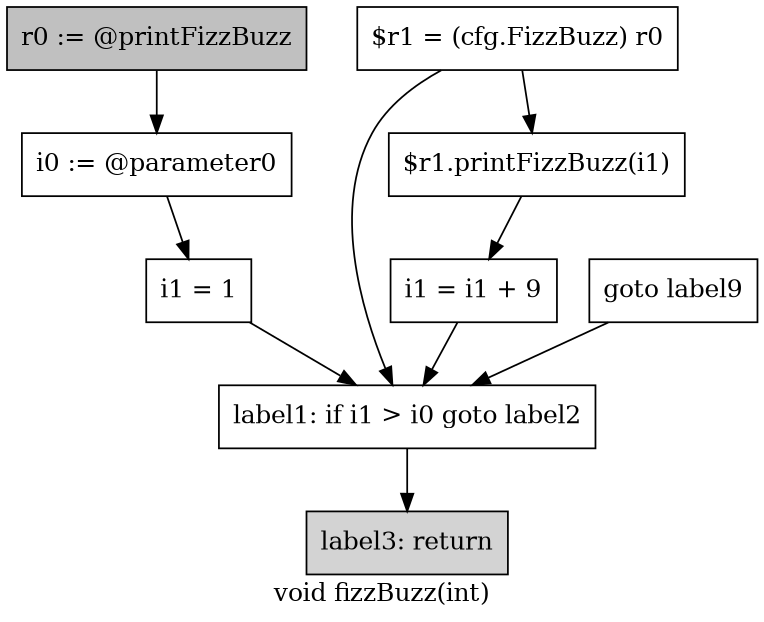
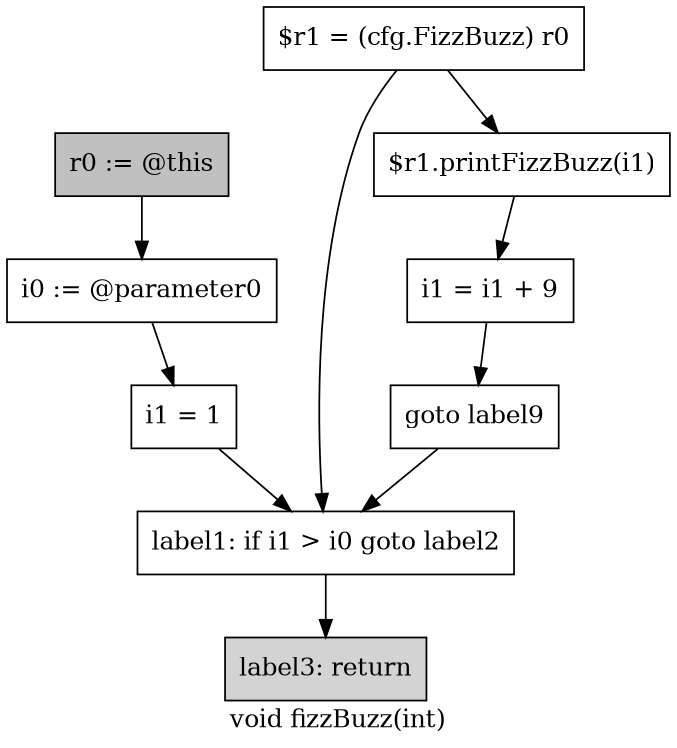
node "r0 := @printFizzBuzz": label "r0 := @printFizzBuzz" -> "r0 := @this"
edge "i1 = i1 + 9" -> "label1: if i1 > i0 goto label2": now "i1 = i1 + 9" -> "goto label9"
